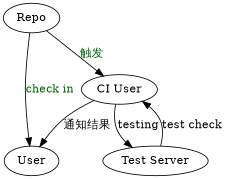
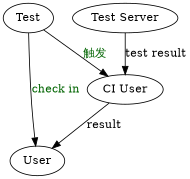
node "Repo": label "Repo" -> "Test"
edge "CI User" -> "User": label "通知结果" -> "result"
edge "CI User" -> "Test Server": removed, label "testing"
edge "Test Server" -> "CI User": label "test check" -> "test result"
